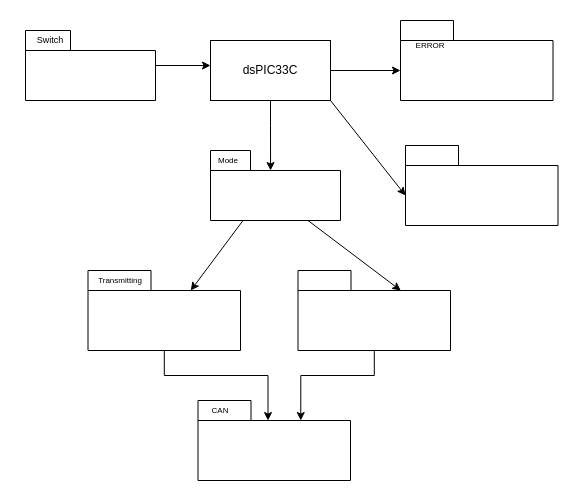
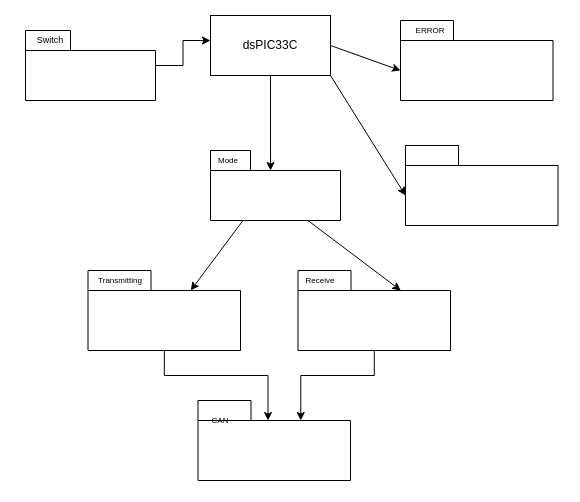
node "ERROR": moved (431, 46) -> (431, 31)
node "dsPIC33C": moved (271, 71) -> (271, 46)
node "Receive": added
node "CAN": moved (221, 411) -> (221, 421)
